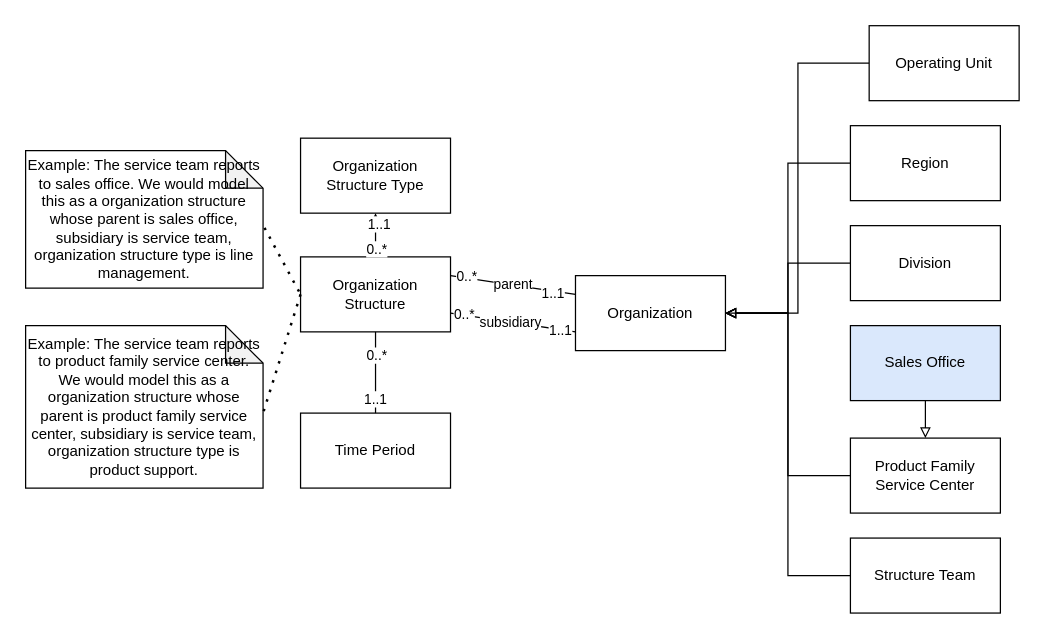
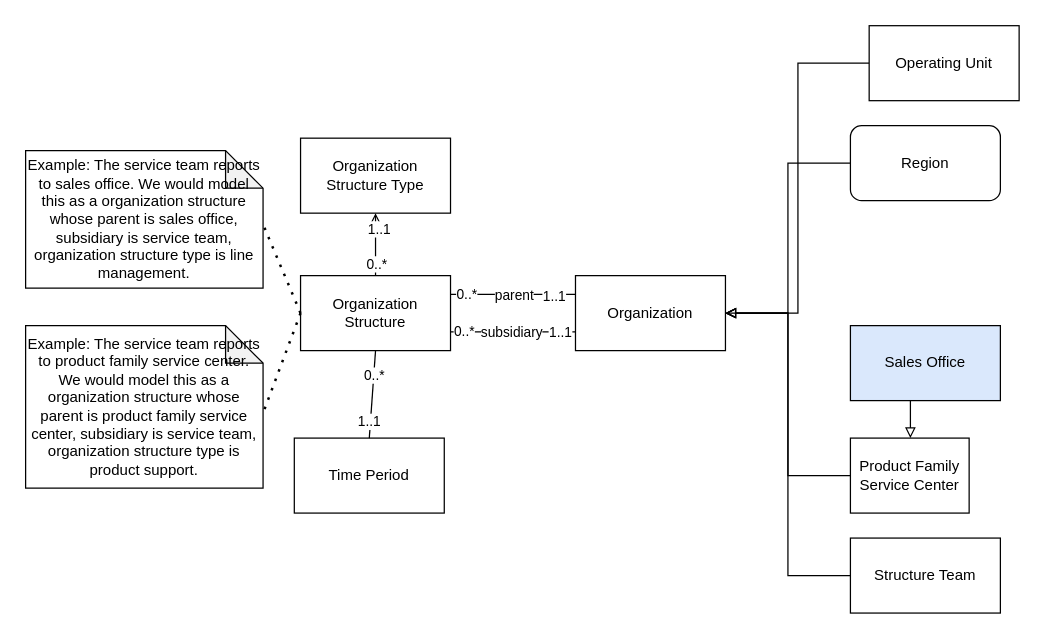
node "Region": shape rectangle -> rounded rectangle
edge "Division" -> "Organization": removed
node "Division": removed
node "Organization Structure": moved (376, 294) -> (376, 313)
node "Time Period": moved (376, 451) -> (369, 476)
node "Product Family Service Center": size 150x75 -> 119x75
